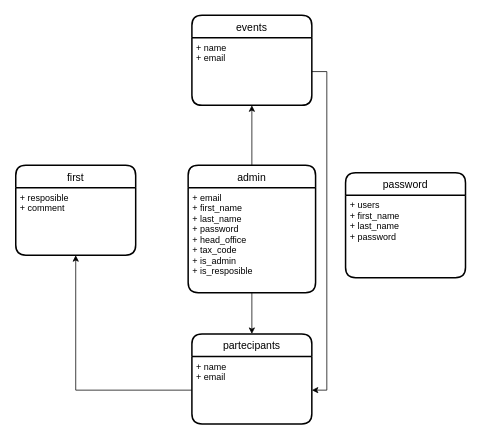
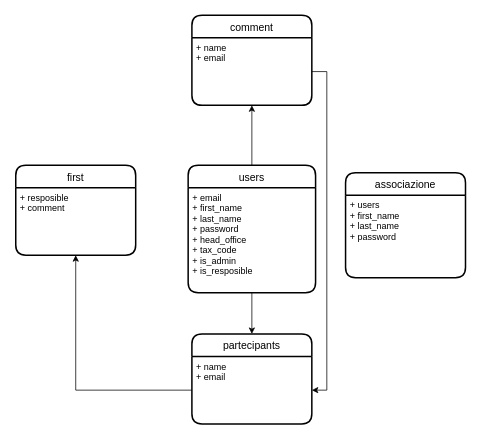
node "events": label "events" -> "comment"
node "admin": label "admin" -> "users"
node "password": label "password" -> "associazione"
